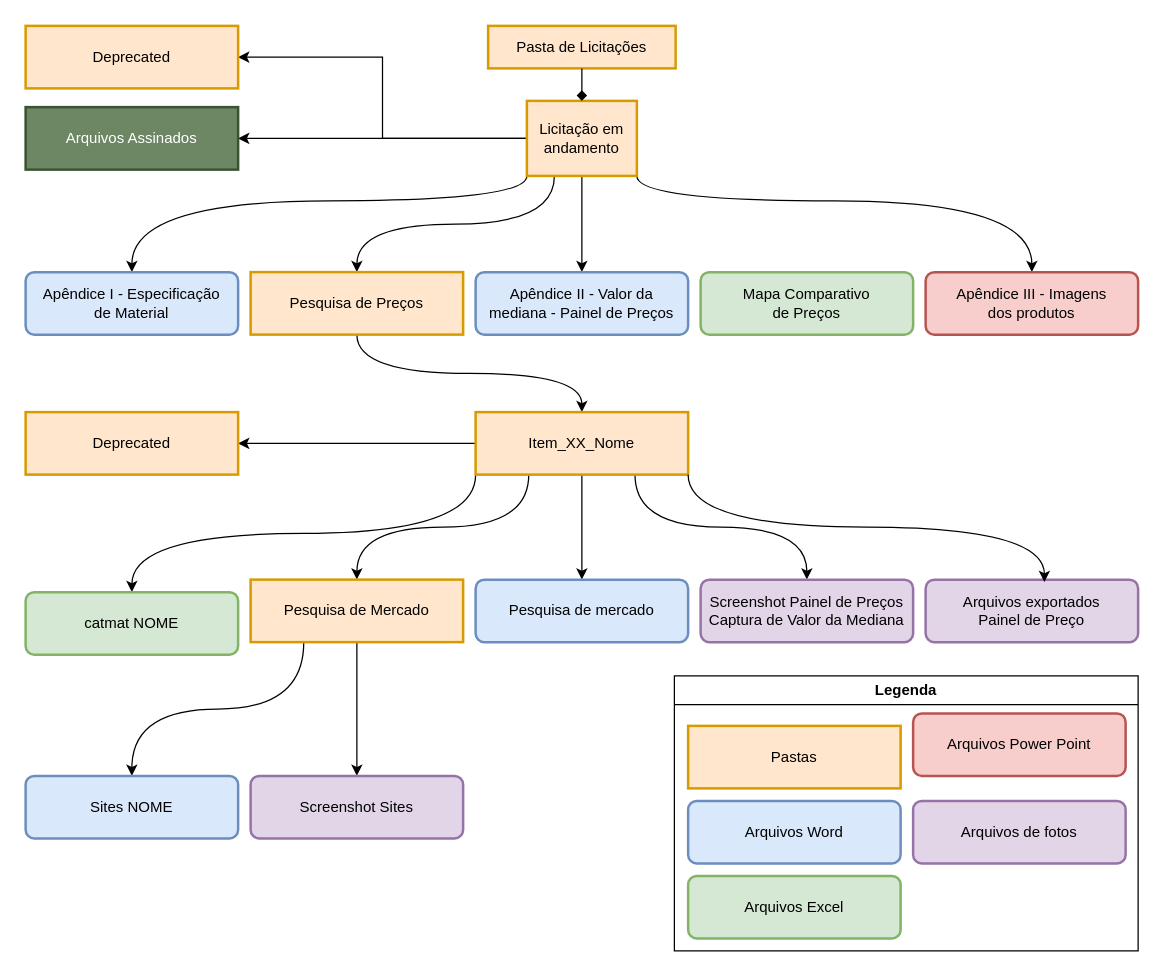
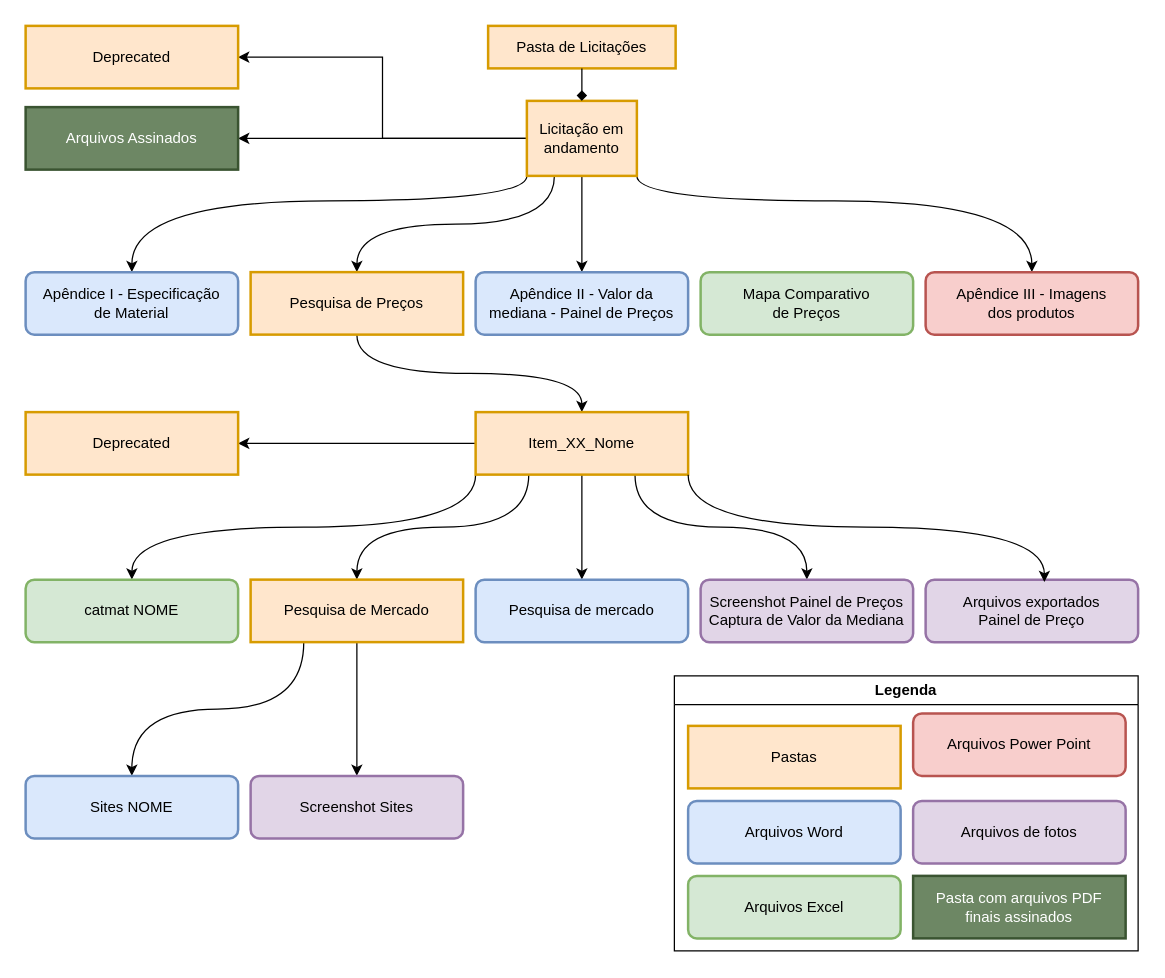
node "catmat NOME": moved (132, 623) -> (132, 611)
node "Pasta com arquivos PDF finais assinados": added
